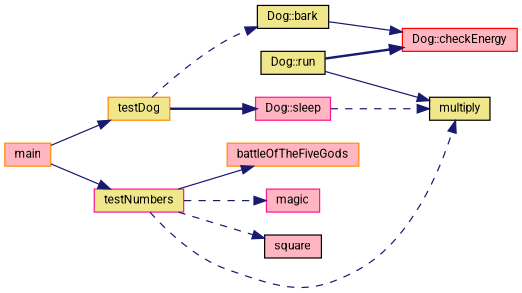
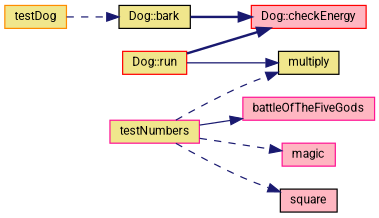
edge "Dog::bark" -> "Dog::checkEnergy": style solid -> bold
node "Dog::run": color black -> red
node "Dog::sleep": removed
node "main": removed
node "battleOfTheFiveGods": color darkorange -> deeppink
